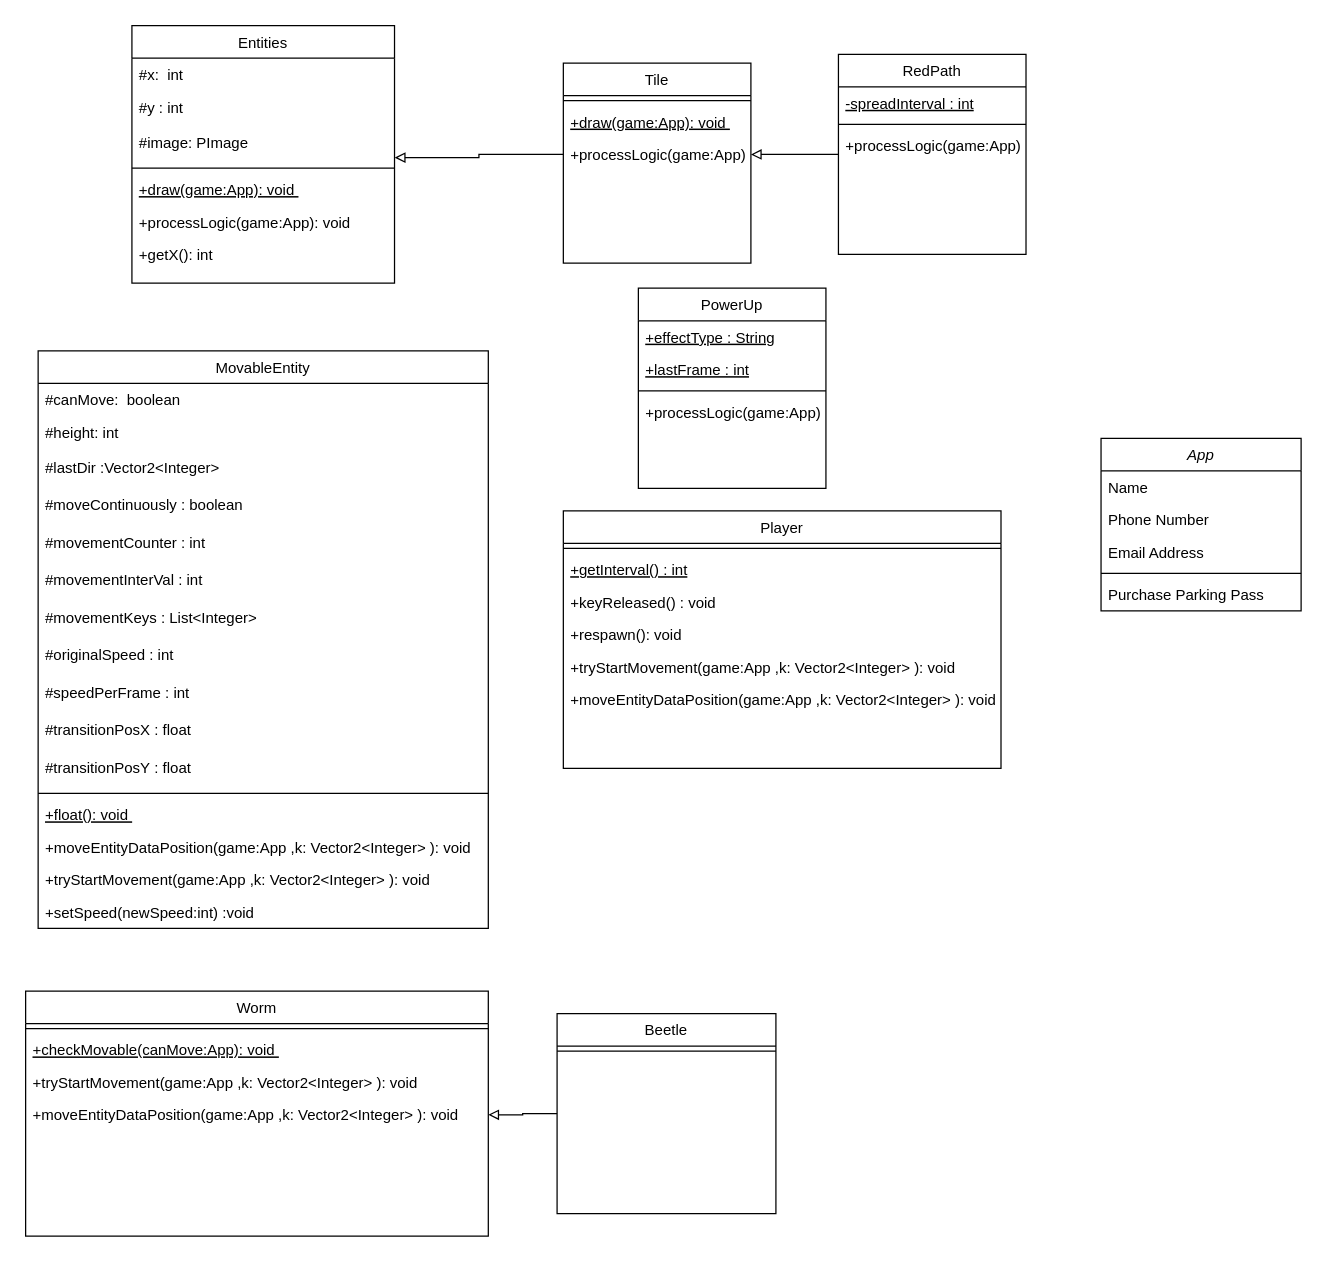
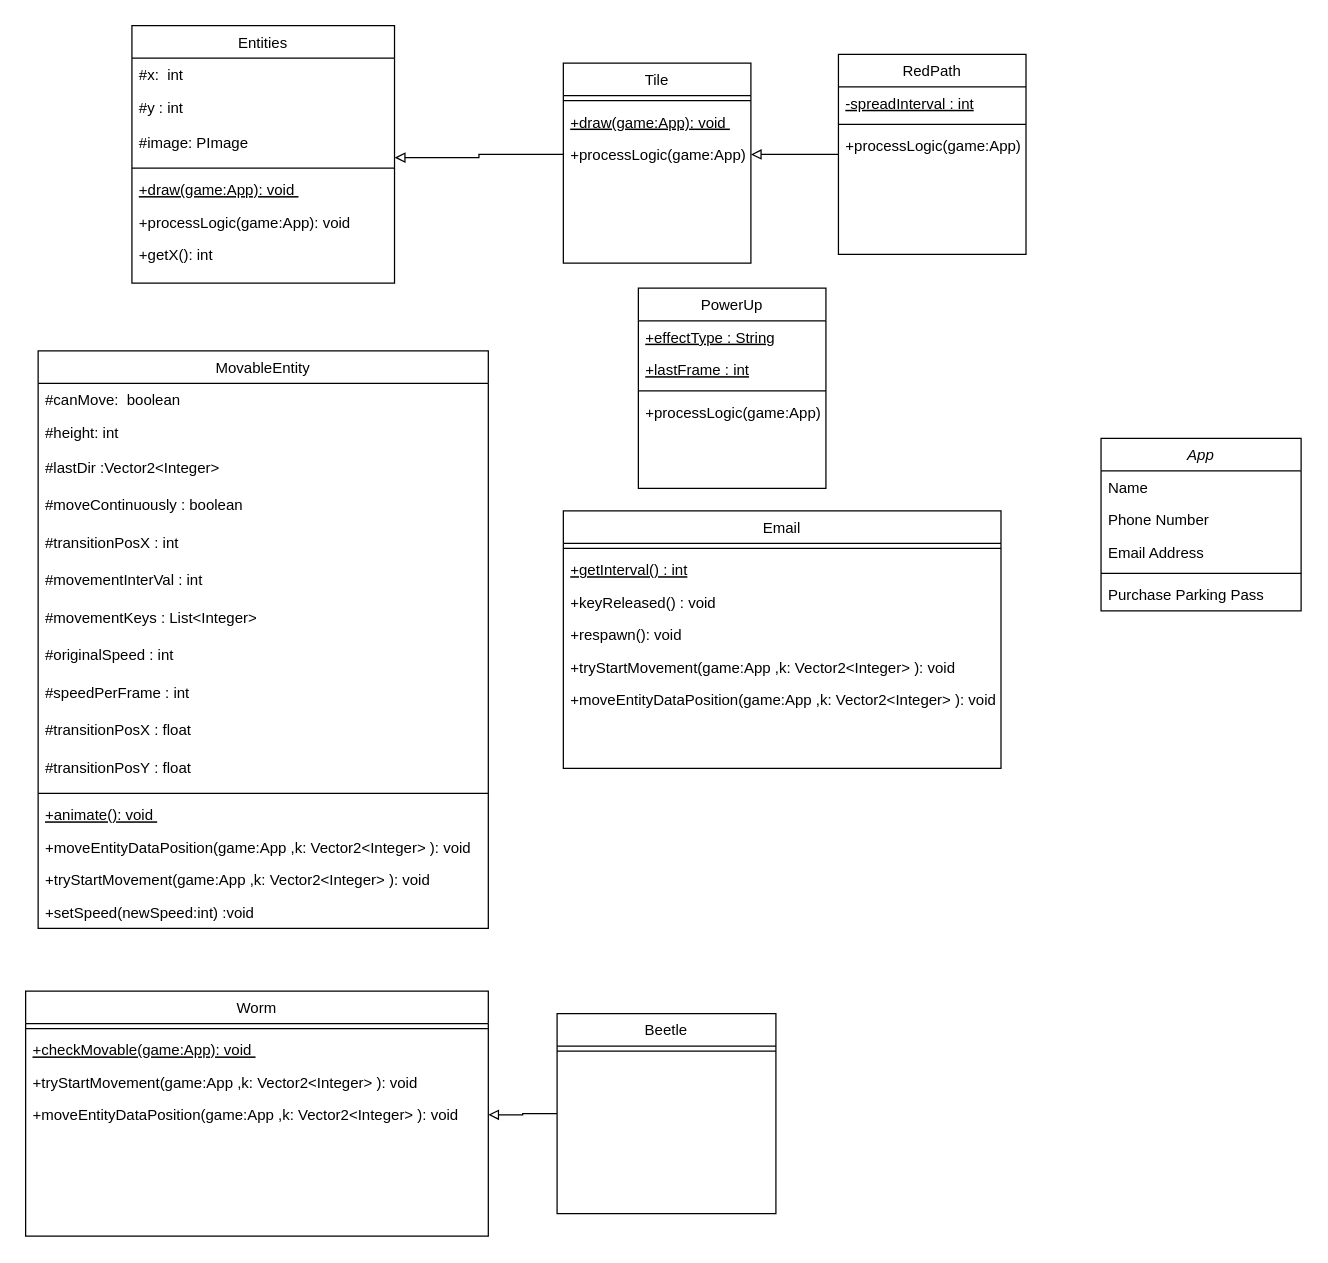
node "Player": label "Player" -> "Email"
node "#movementCounter : int": label "#movementCounter : int" -> "#transitionPosX : int"
node "+float(): void": label "+float(): void" -> "+animate(): void"
node "+checkMovable(canMove:App): void": label "+checkMovable(canMove:App): void" -> "+checkMovable(game:App): void"
